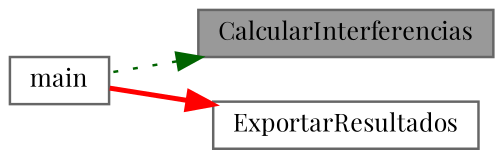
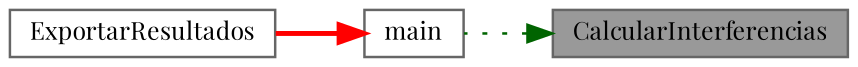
edge "main" -> "ExportarResultados": reversed
